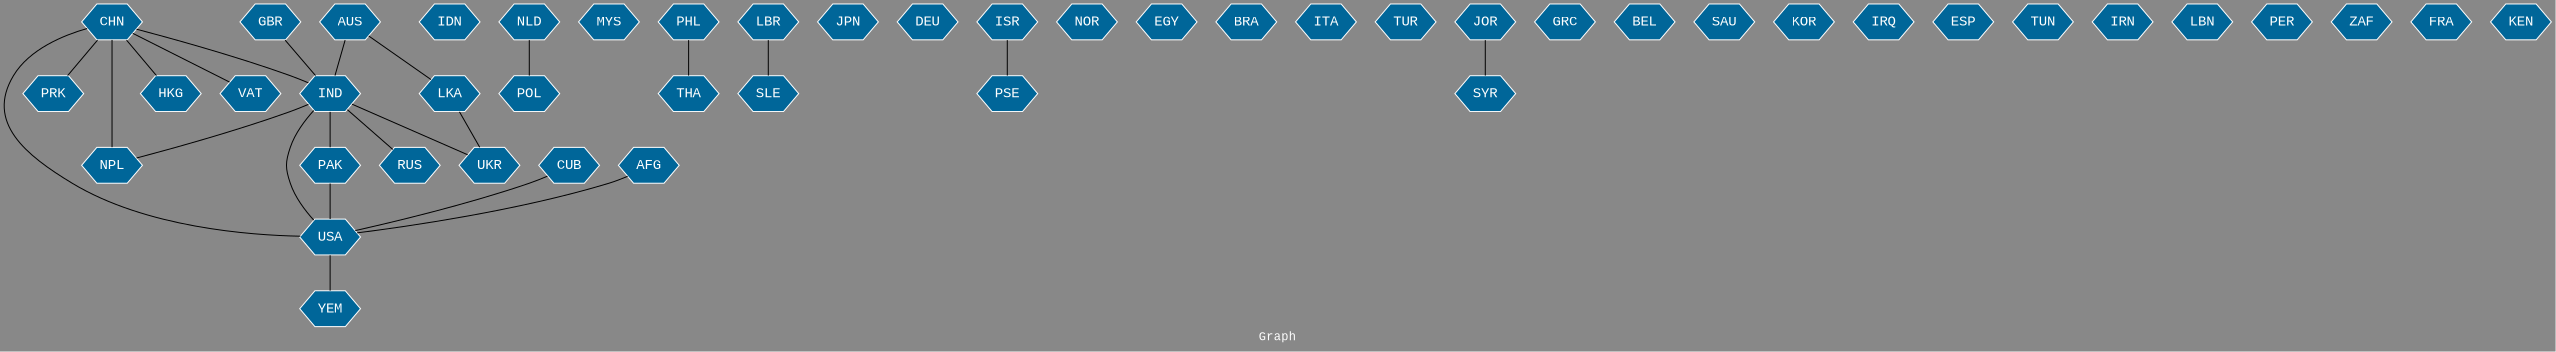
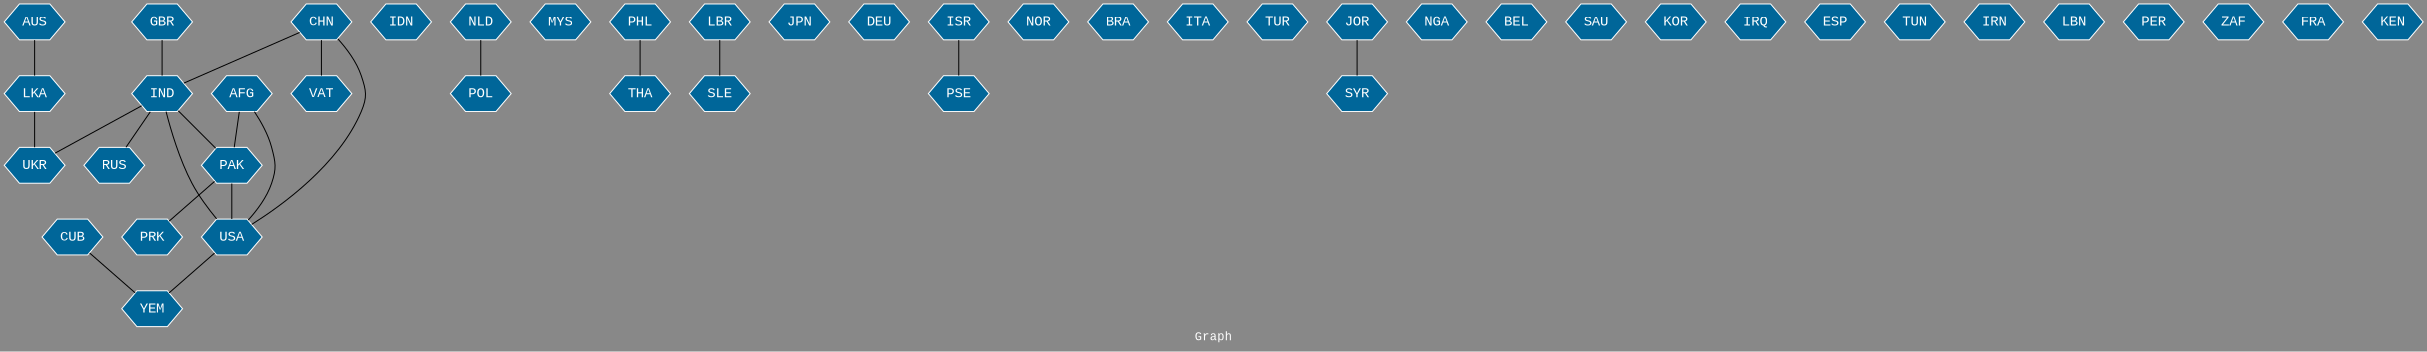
node "EGY": removed
node "NGA": added
node "GRC": removed
edge "CHN" -- "PRK": now "PAK" -- "PRK"
edge "AUS" -- "IND": removed
node "HKG": removed
edge "AFG" -- "PAK": added
node "NPL": removed
edge "CUB" -- "USA": now "CUB" -- "YEM"
